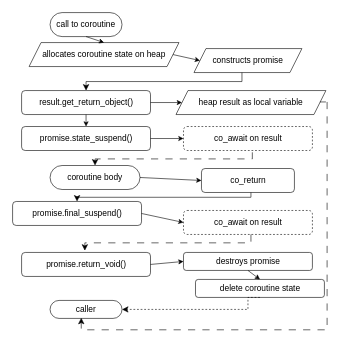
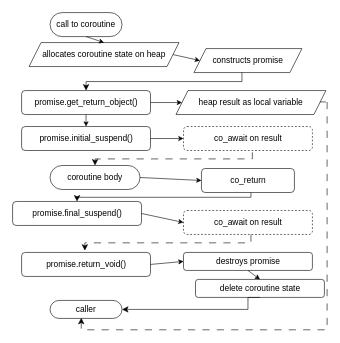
node "result.get_return_object()": label "result.get_return_object()" -> "promise.get_return_object()"
node "promise.state_suspend()": label "promise.state_suspend()" -> "promise.initial_suspend()"
edge "delete coroutine state" -> "caller": style dashed -> solid
